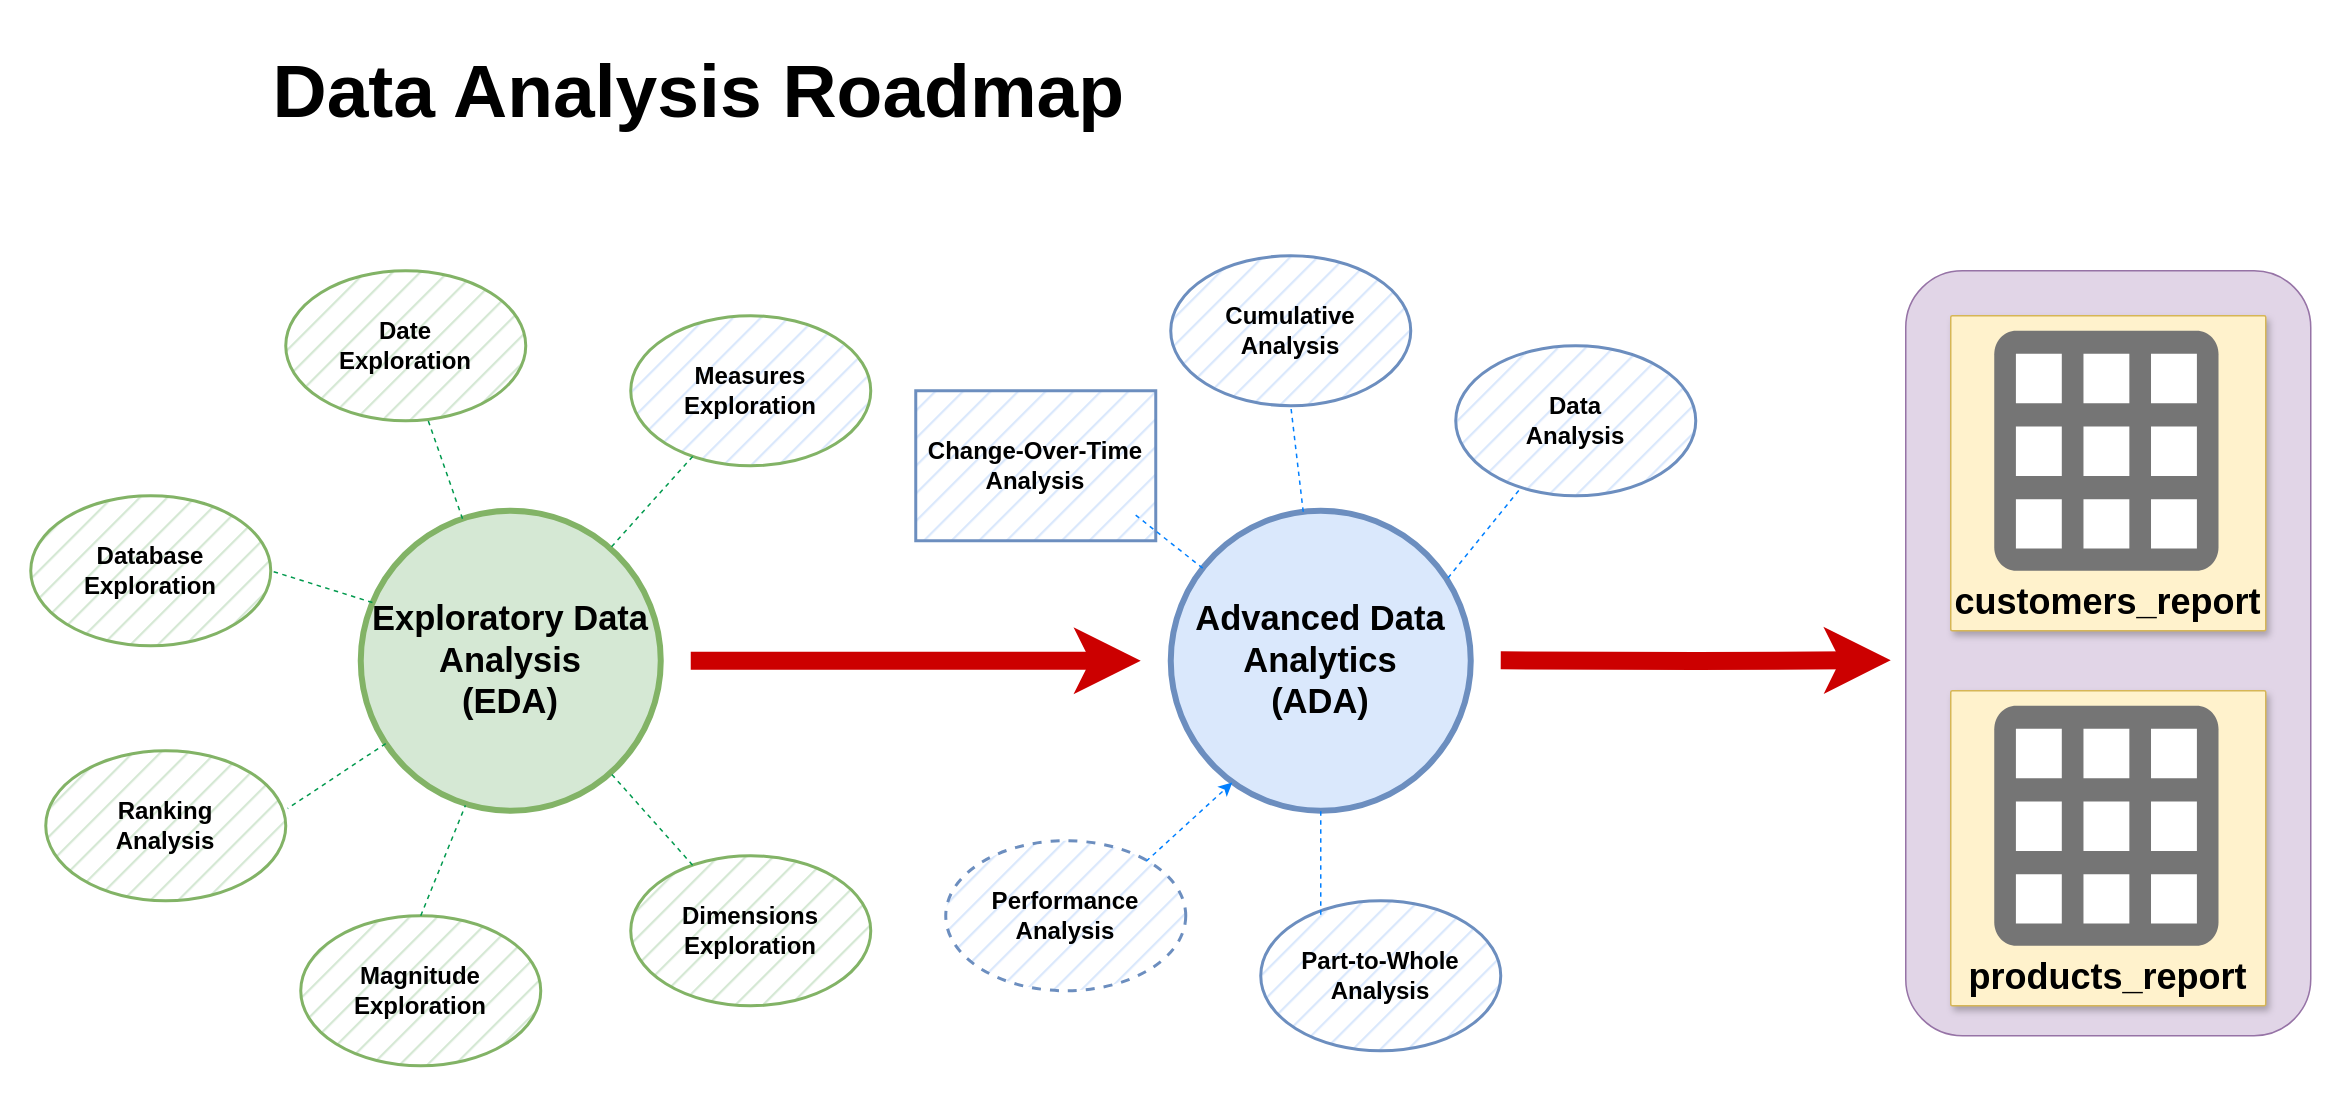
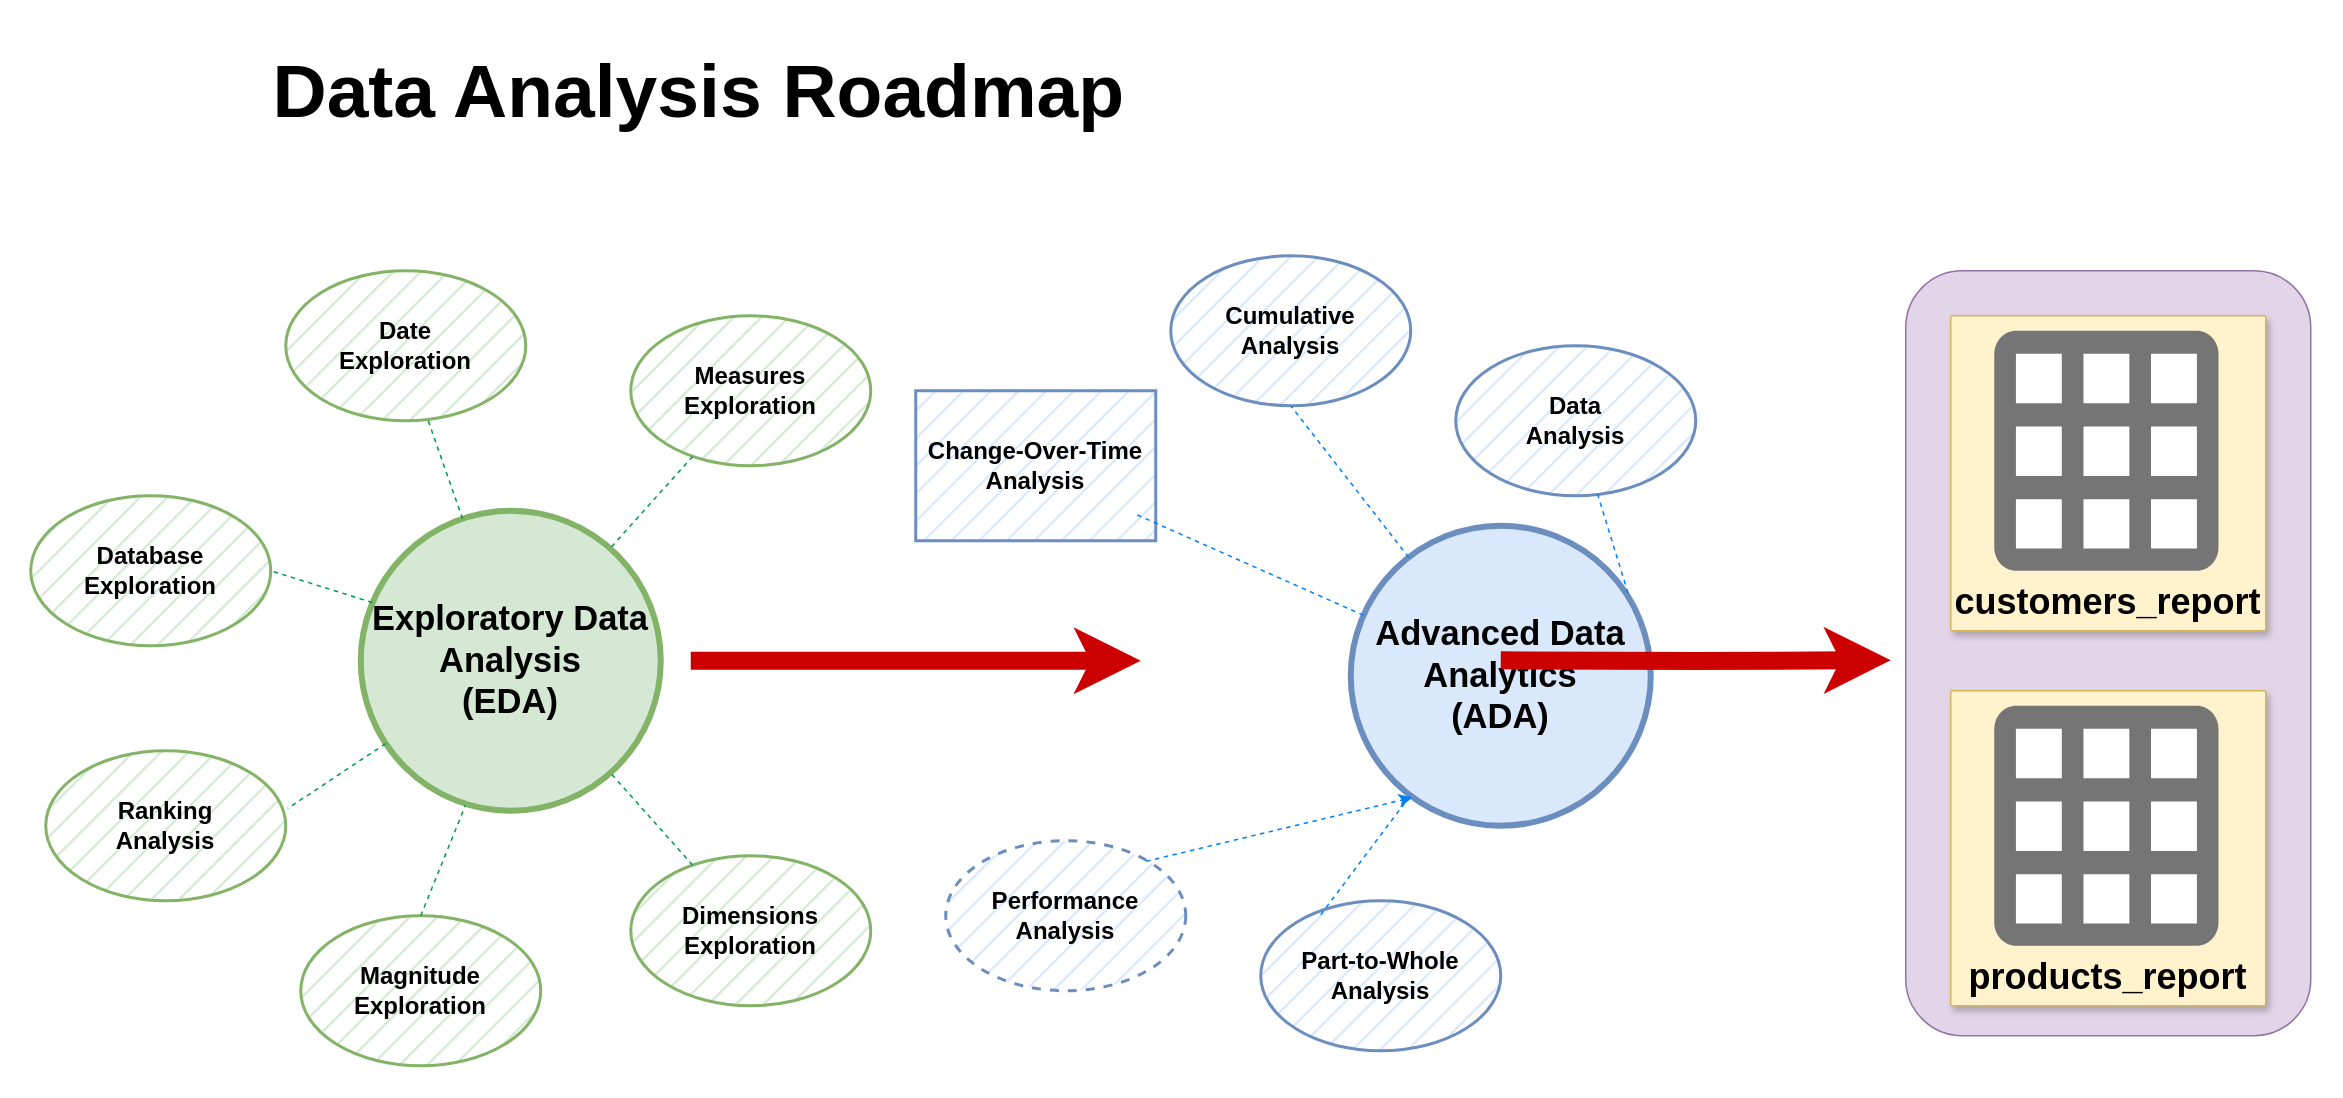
node "Measures Exploration": fillcolor #dae8fc -> #d5e8d4
node "Advanced Data Analytics (ADA)": moved (1321, 661) -> (1501, 676)
